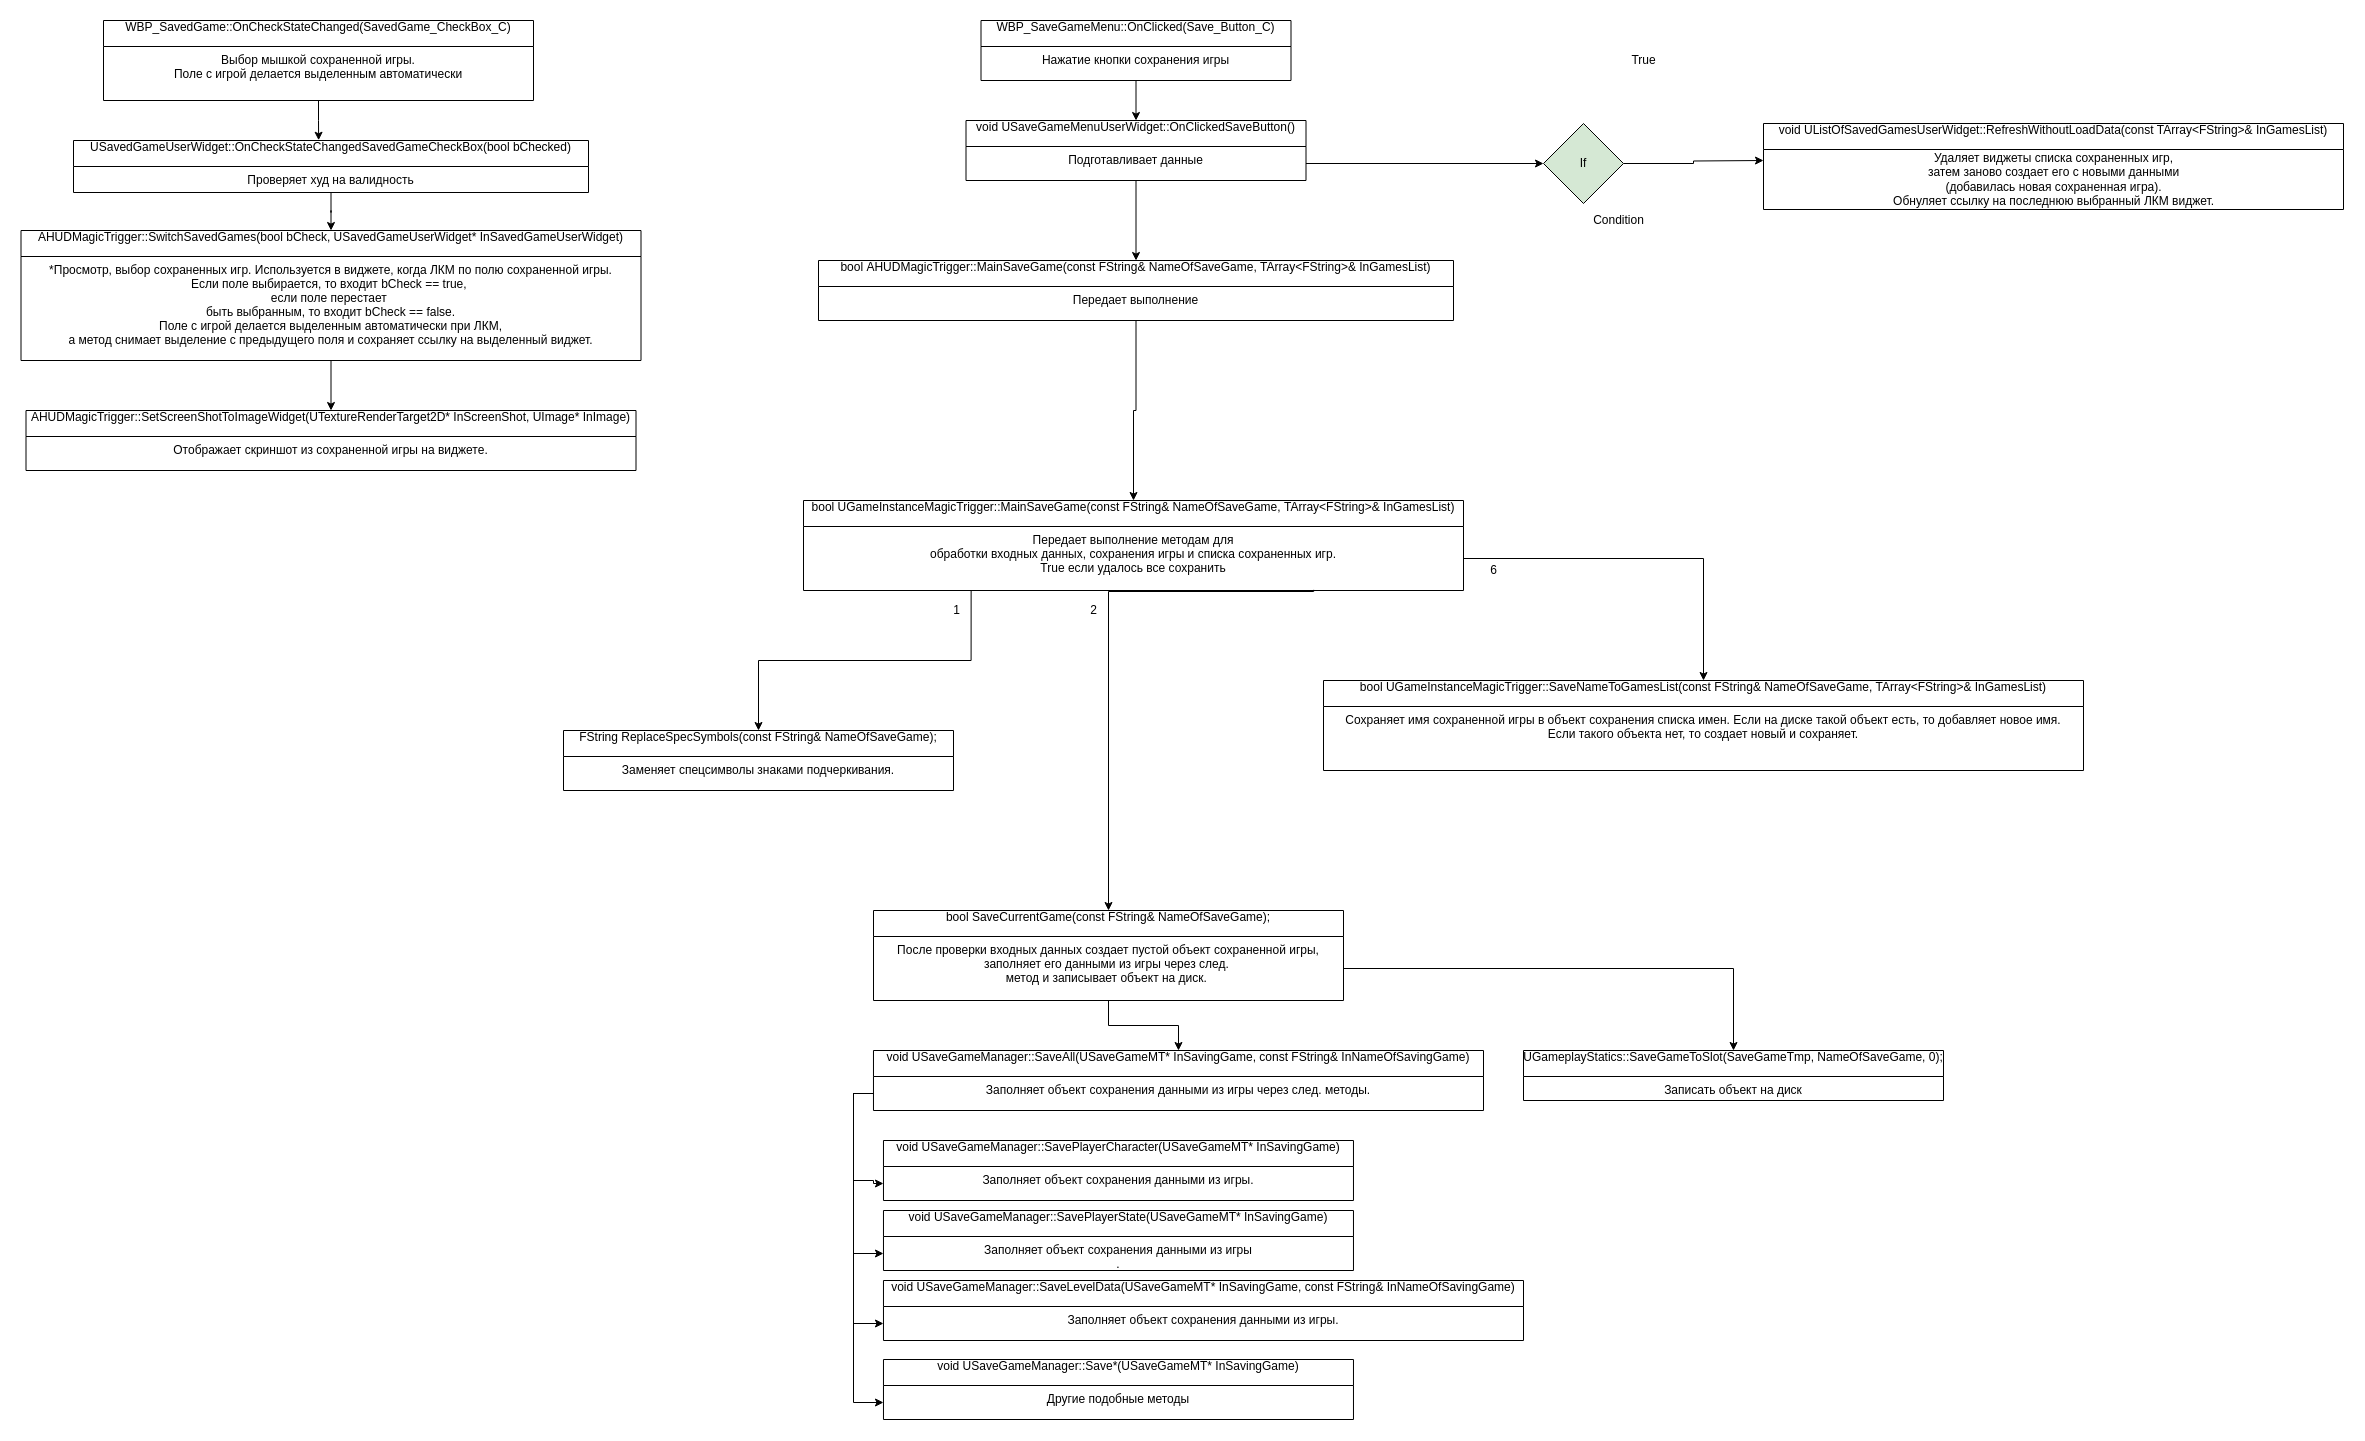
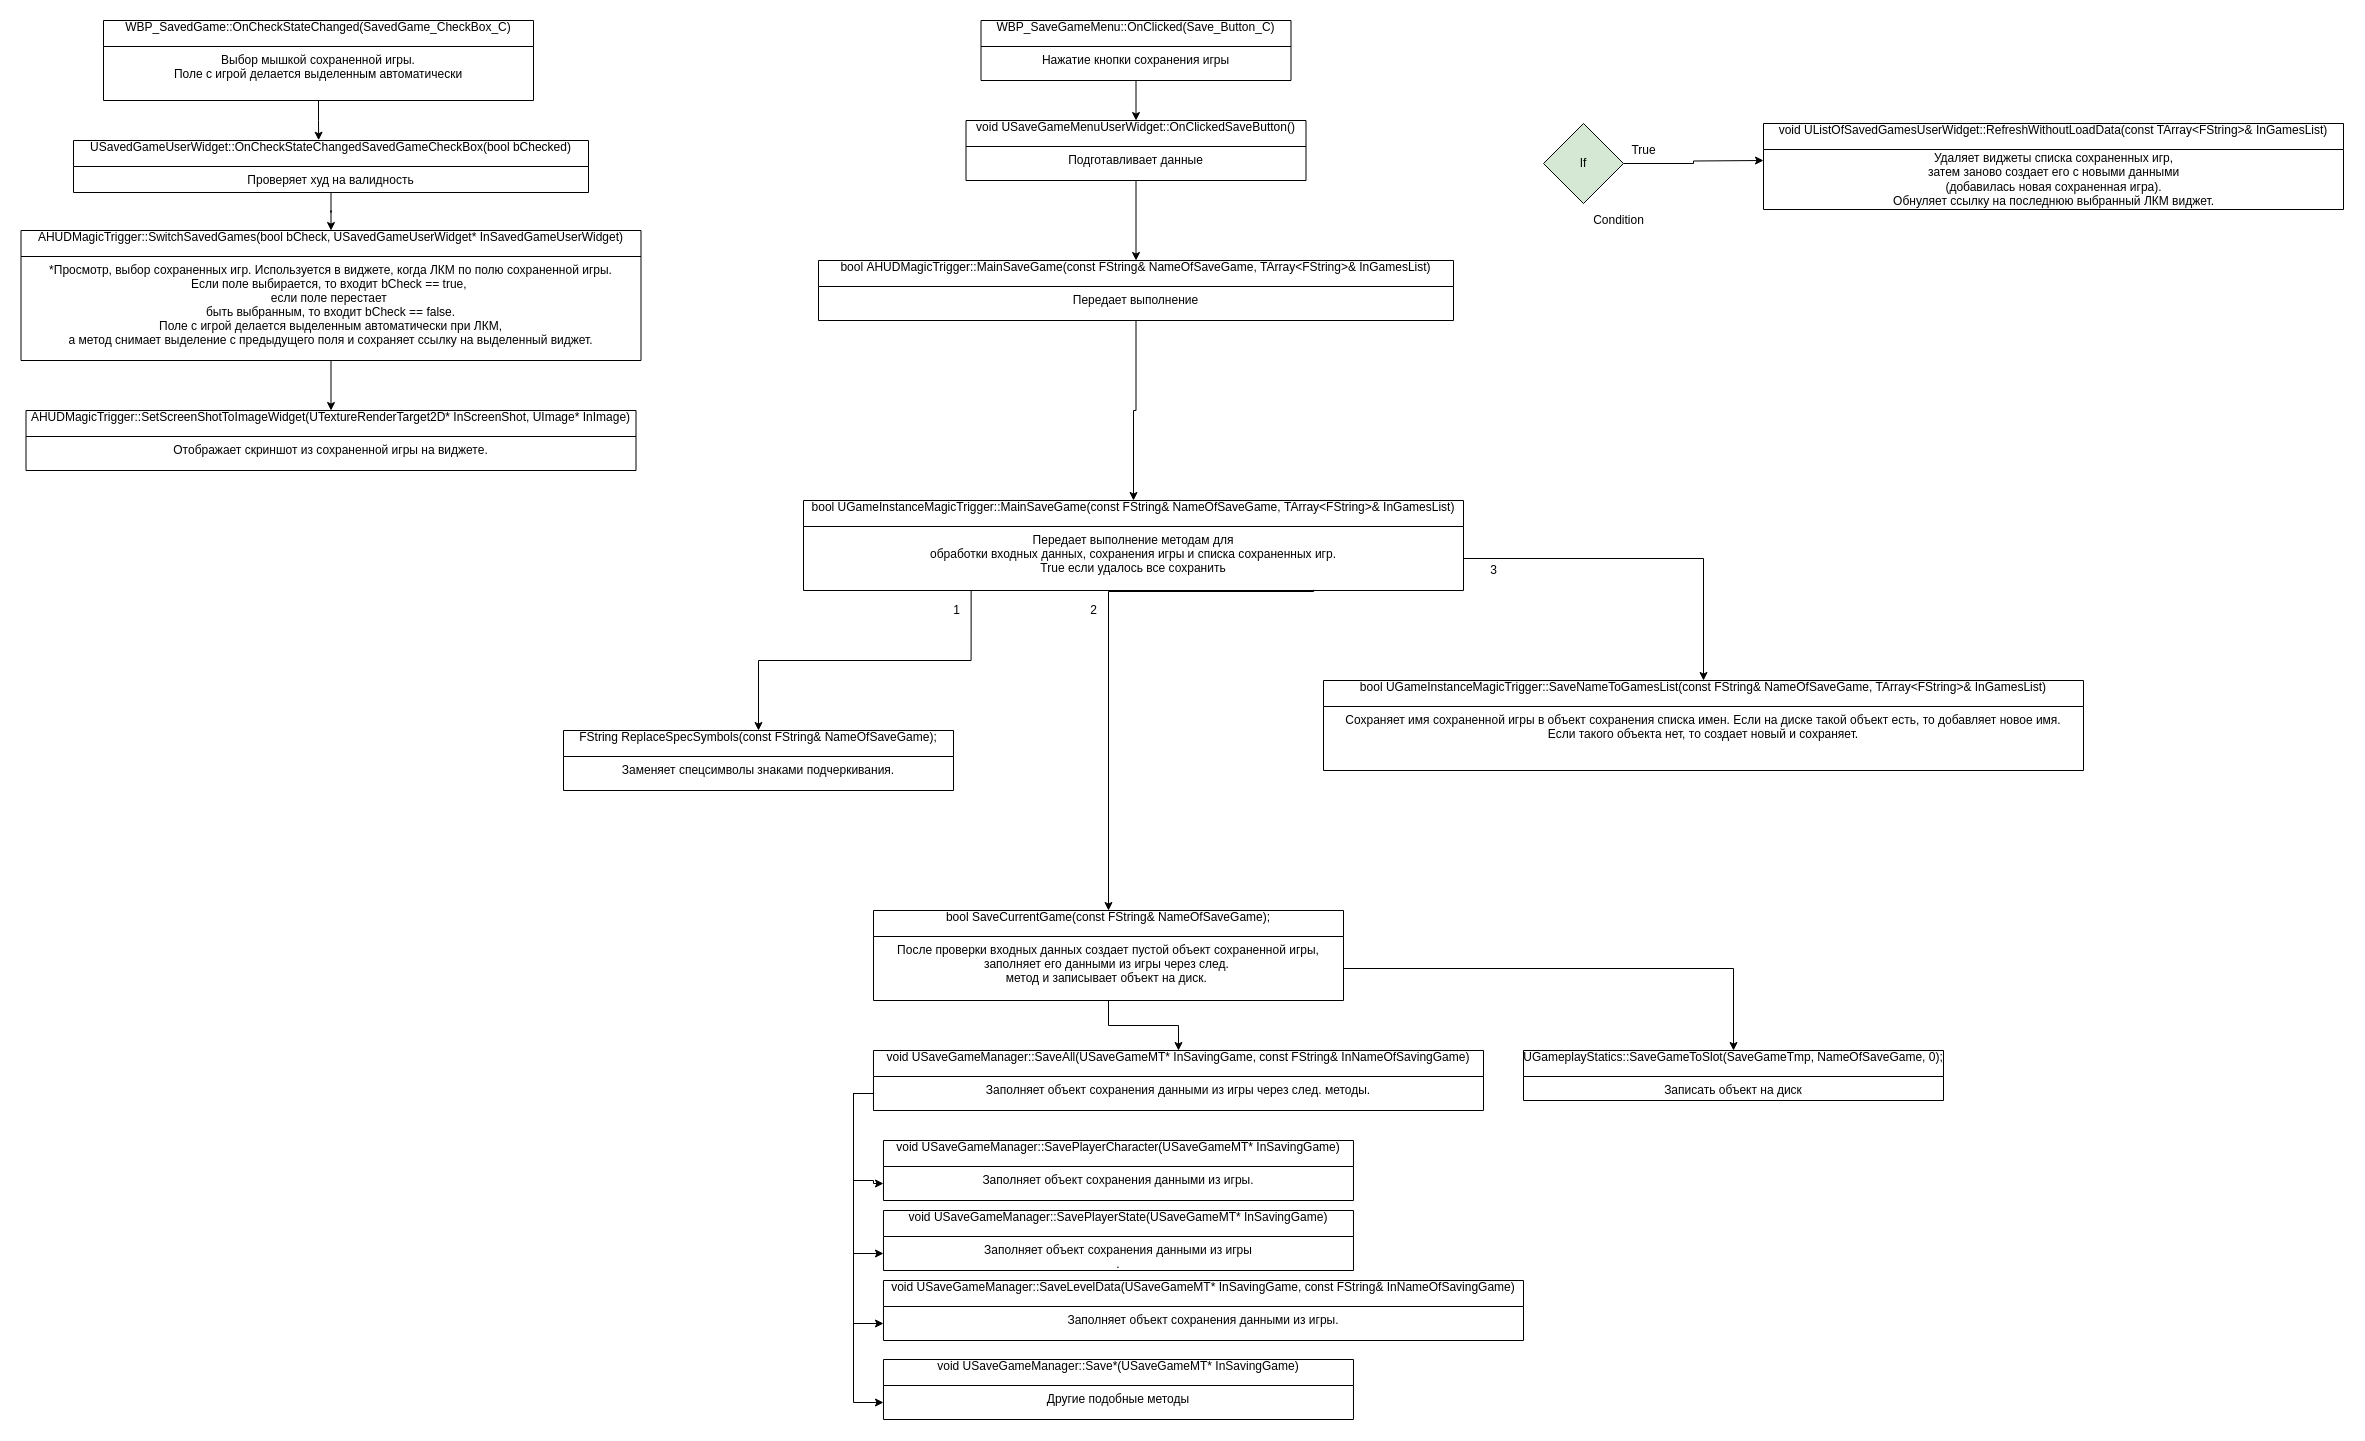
node "True": moved (1644, 61) -> (1644, 151)
edge "Подготавливает данные" -> "If": removed
node "6": label "6" -> "3"
